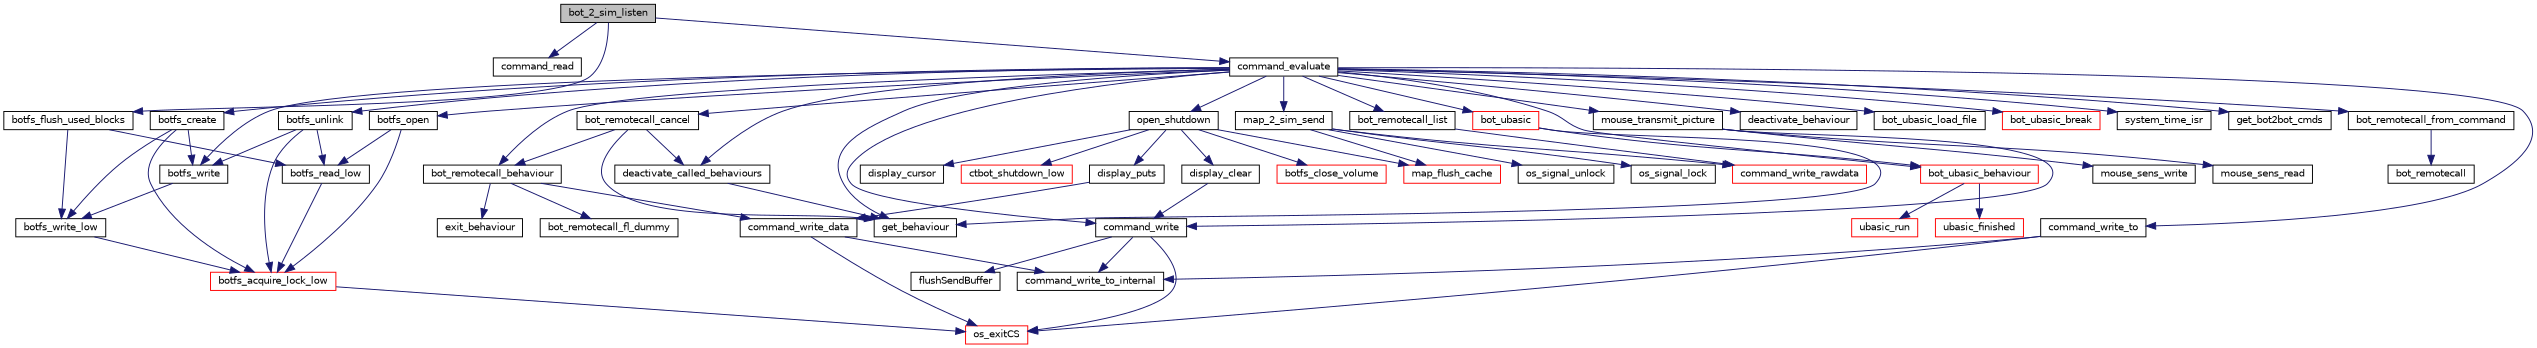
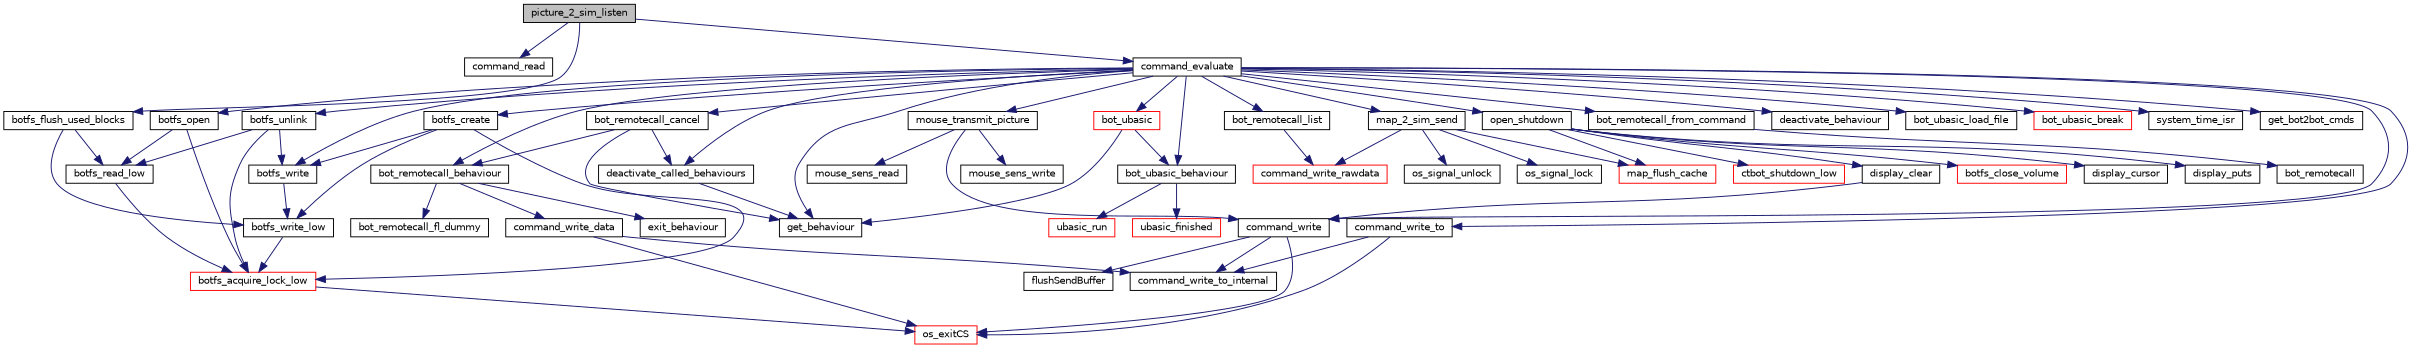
node "bot_2_sim_listen": label "bot_2_sim_listen" -> "picture_2_sim_listen"
node "bot_ubasic_behaviour": color red -> black
edge "display_puts" -> "command_write_data": removed
